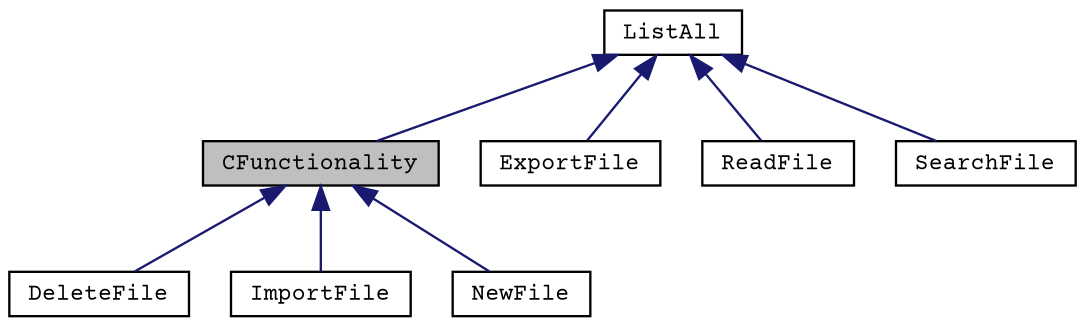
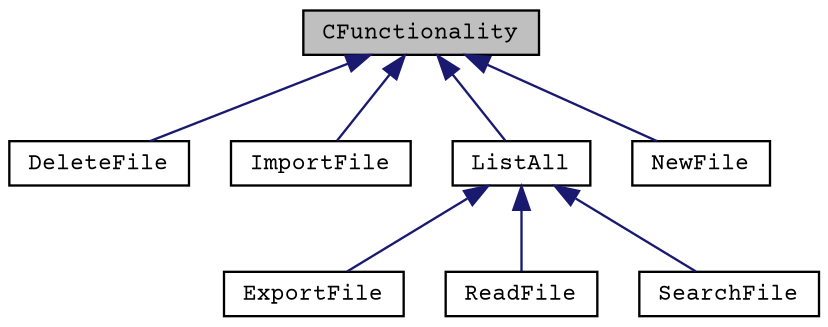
edge "CFunctionality" -> "ListAll": reversed
